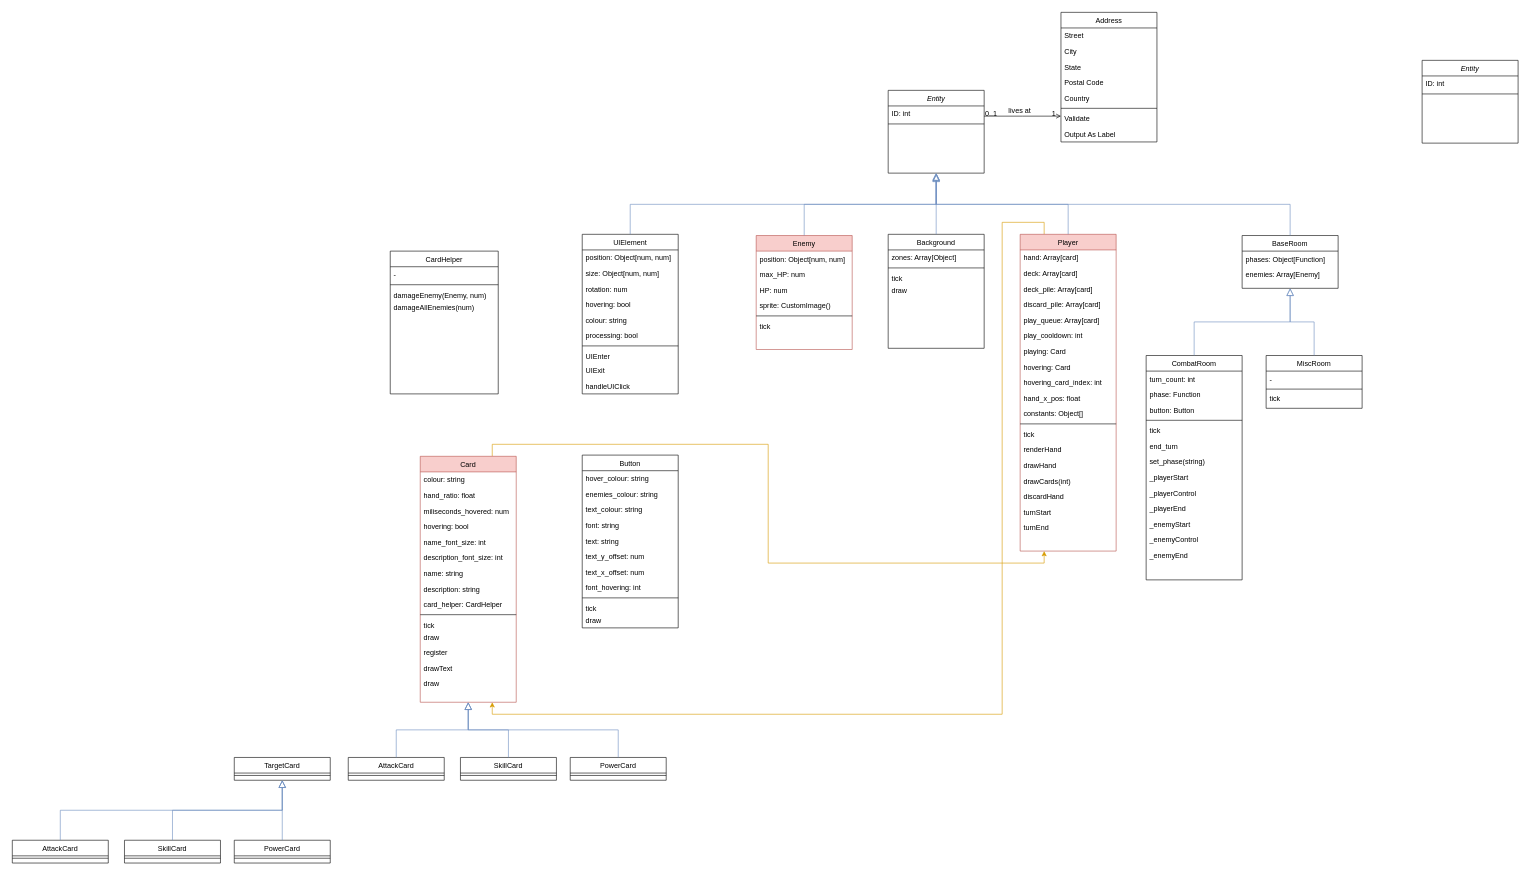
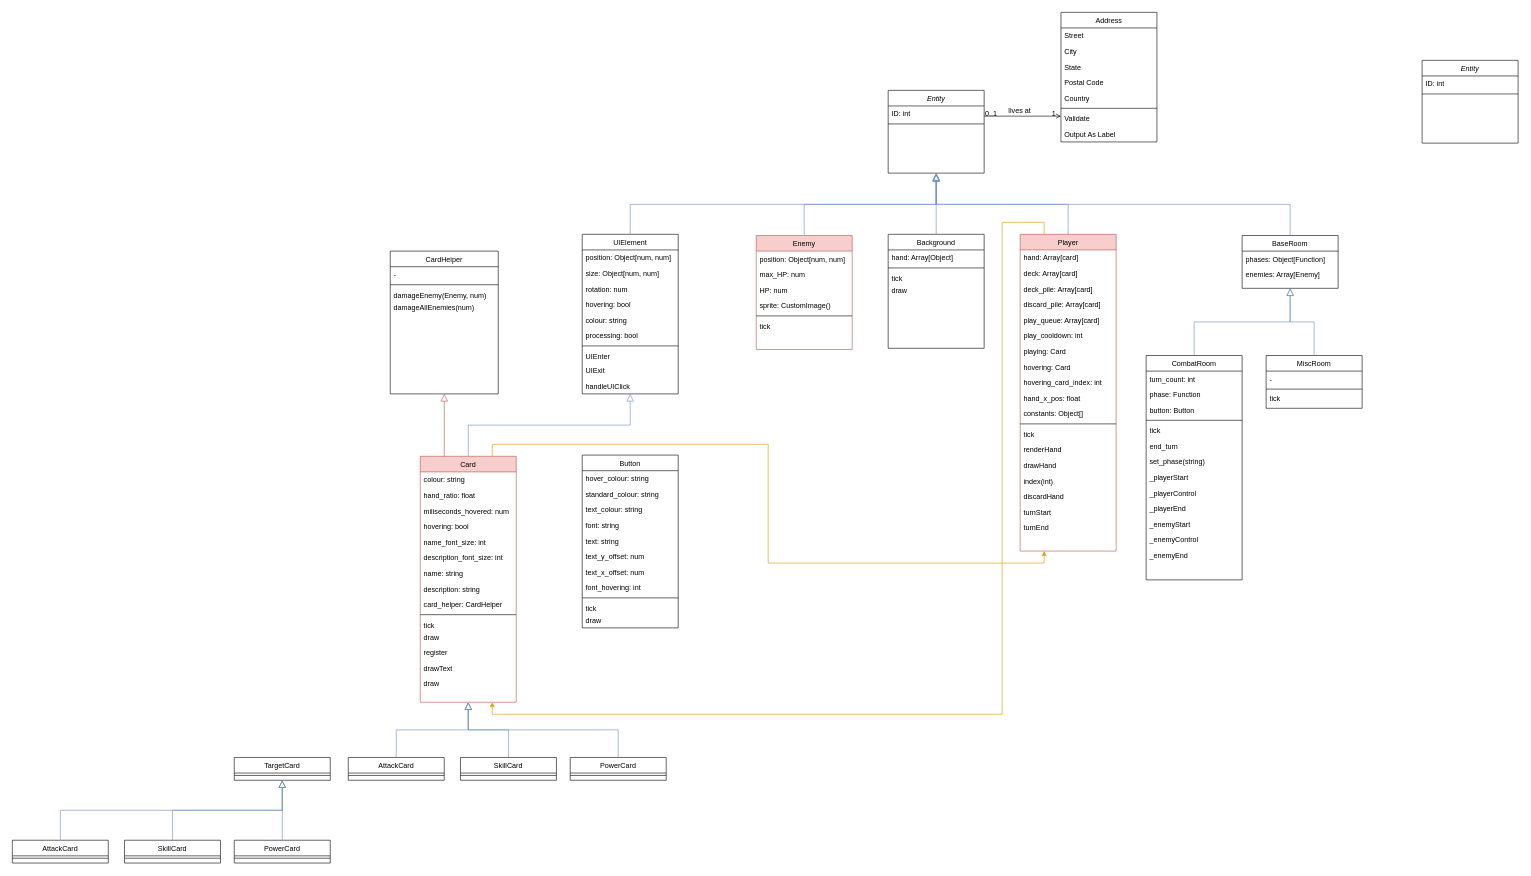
node "zones: Array[Object]": label "zones: Array[Object]" -> "hand: Array[Object]"
edge "Card" -> "handleUIClick": added
edge "Card" -> "CardHelper": added
node "drawCards(int)": label "drawCards(int)" -> "index(int)"
node "enemies_colour: string": label "enemies_colour: string" -> "standard_colour: string"
